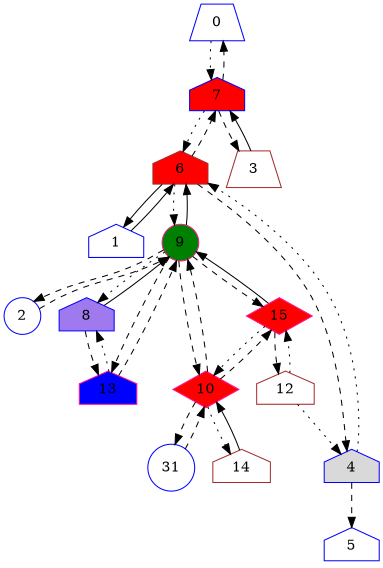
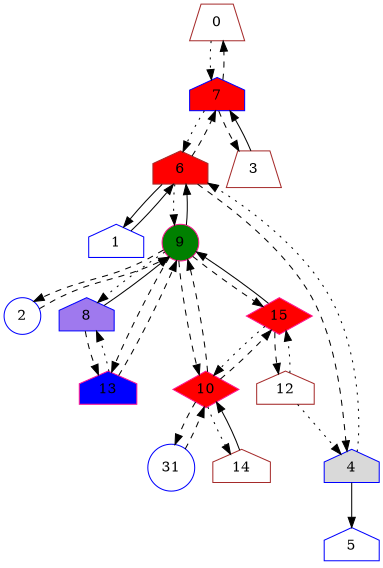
node "0": color blue -> brown
edge "4" -> "5": style dashed -> solid
